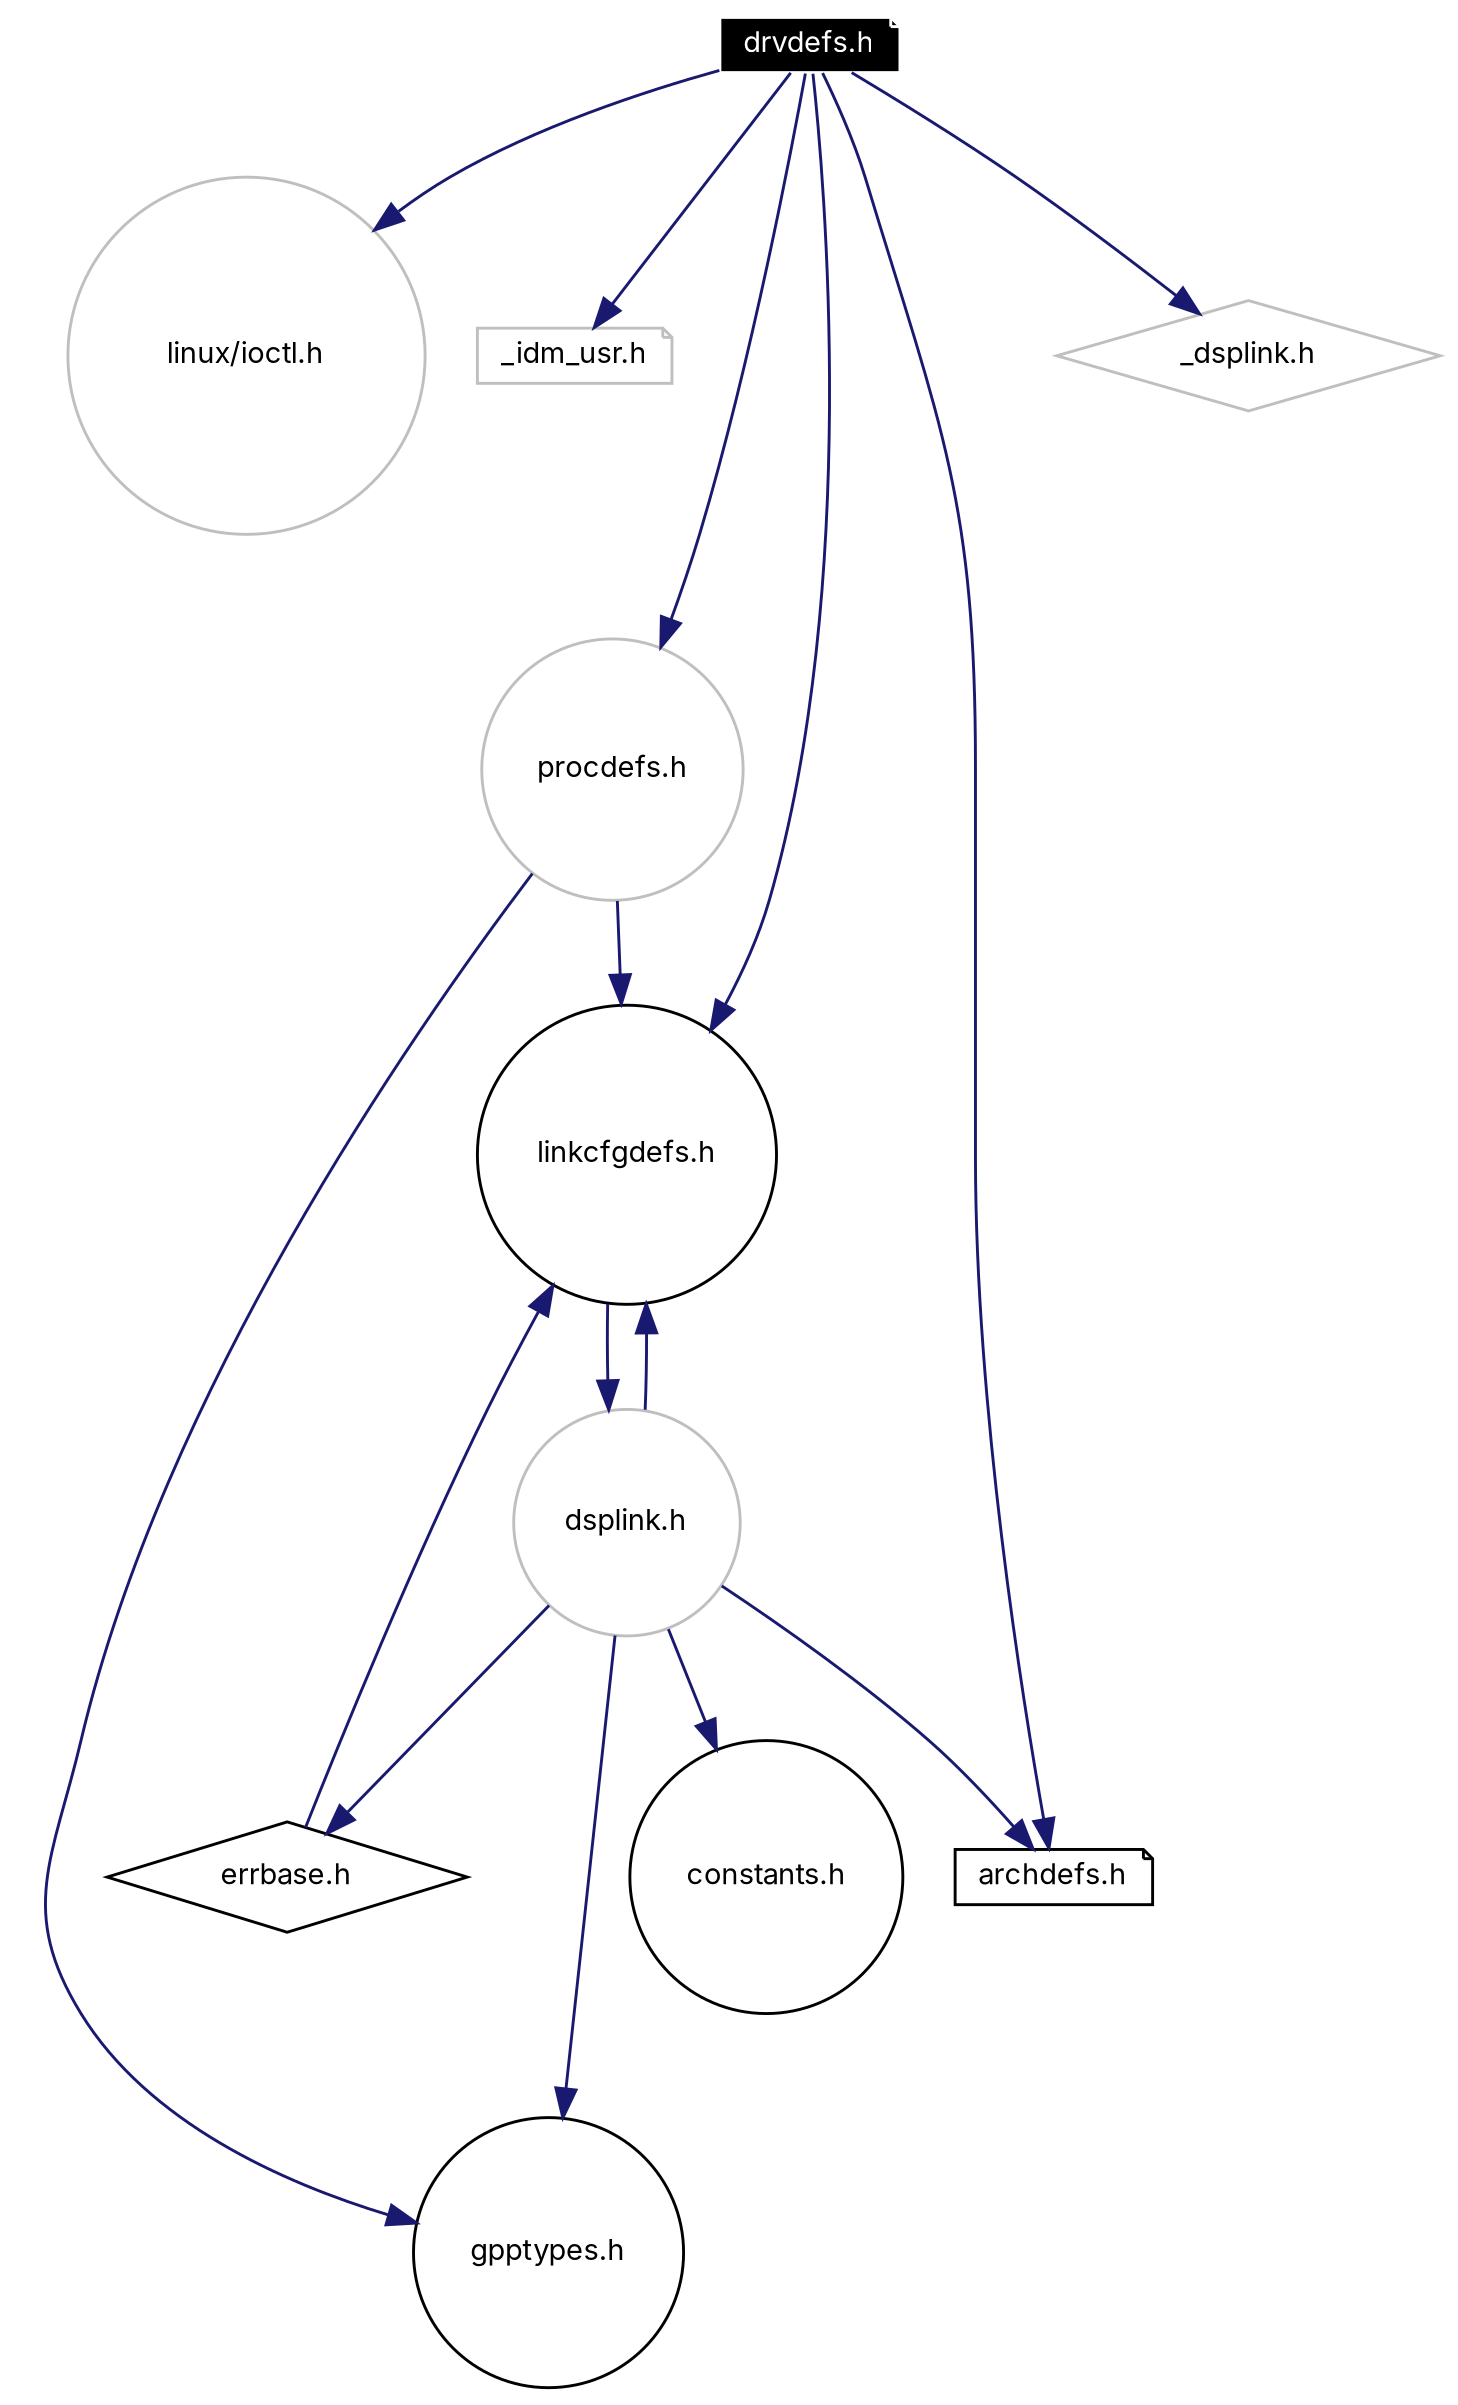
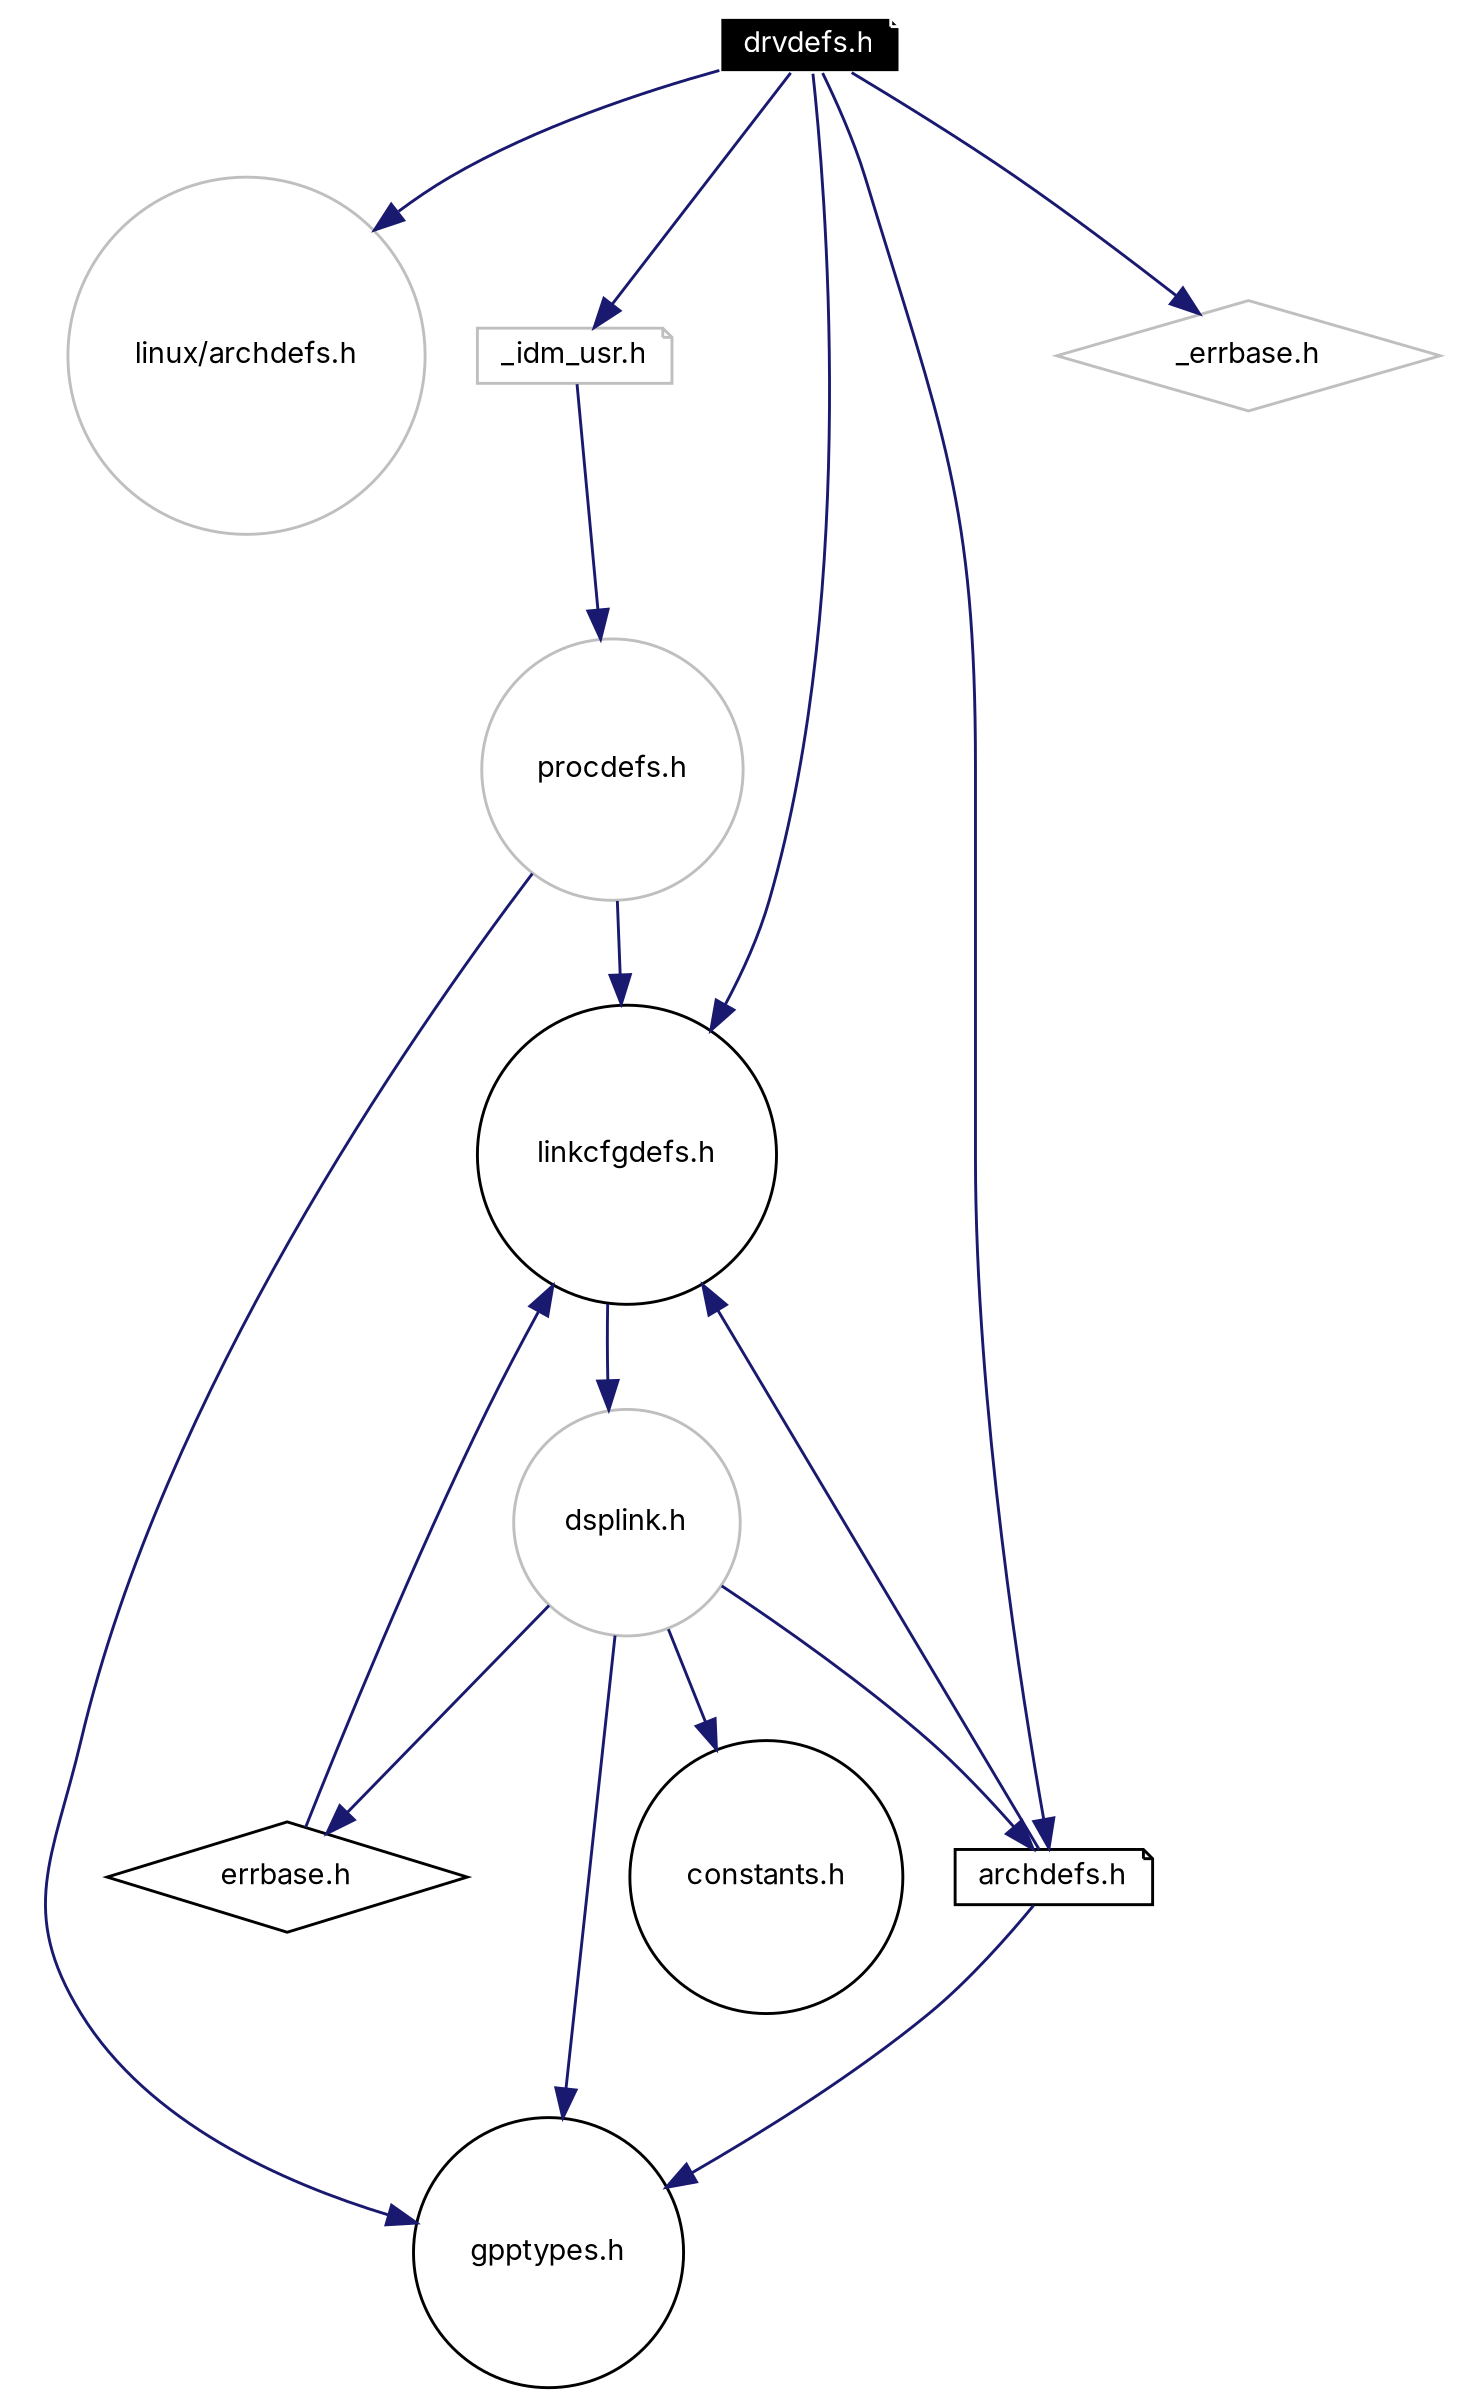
edge "drvdefs.h" -> "procdefs.h": now "_idm_usr.h" -> "procdefs.h"
node "linux/ioctl.h": label "linux/ioctl.h" -> "linux/archdefs.h"
node "_dsplink.h": label "_dsplink.h" -> "_errbase.h"
edge "dsplink.h" -> "linkcfgdefs.h": now "archdefs.h" -> "linkcfgdefs.h"
edge "archdefs.h" -> "gpptypes.h": added
